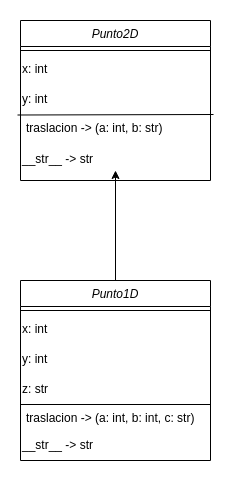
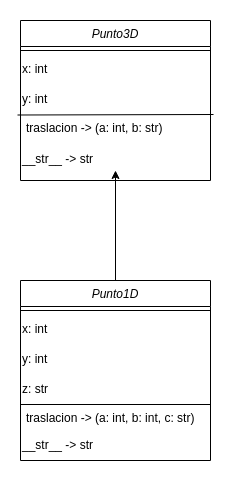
node "Punto2D": label "Punto2D" -> "Punto3D"
